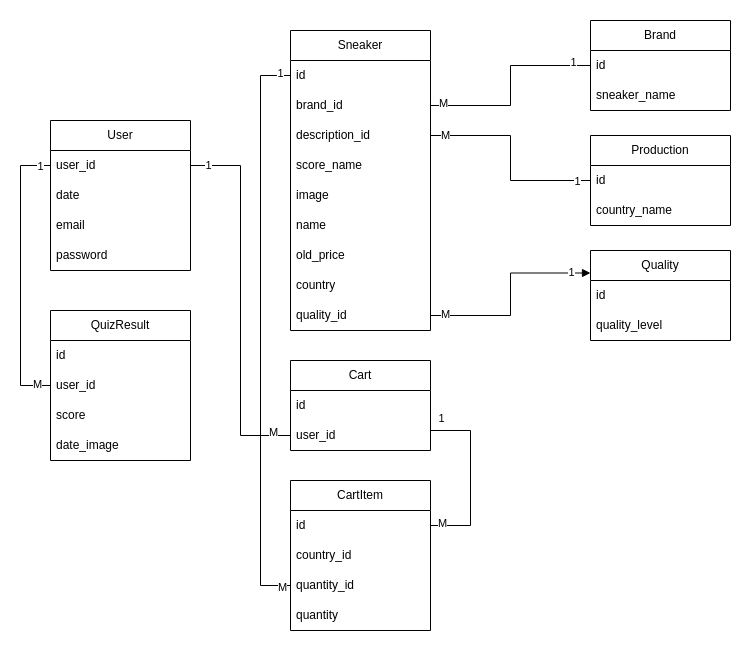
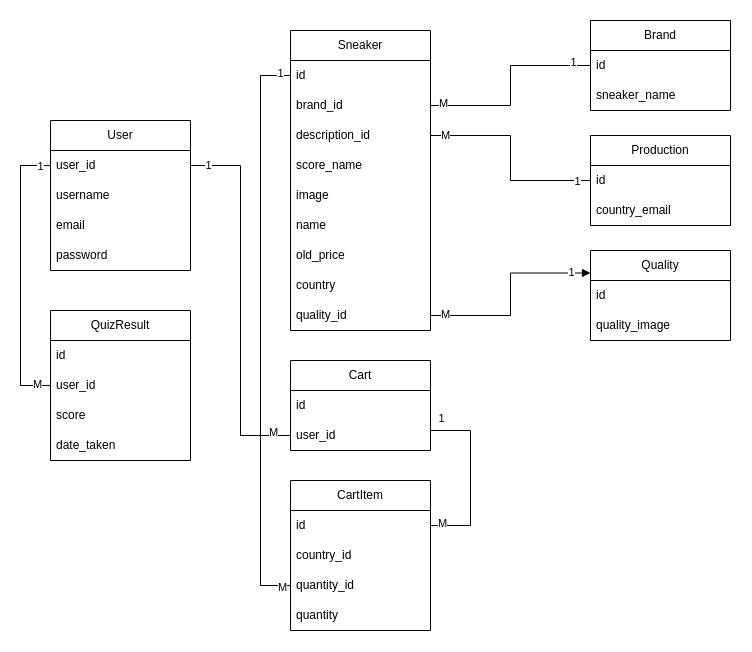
node "date": label "date" -> "username"
node "country_name": label "country_name" -> "country_email"
node "quality_level": label "quality_level" -> "quality_image"
node "date_image": label "date_image" -> "date_taken"
